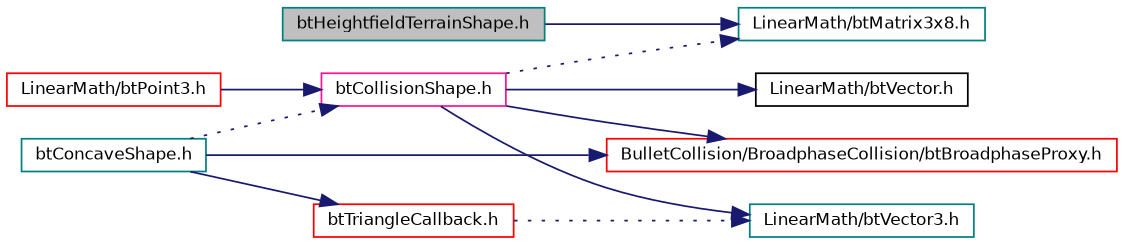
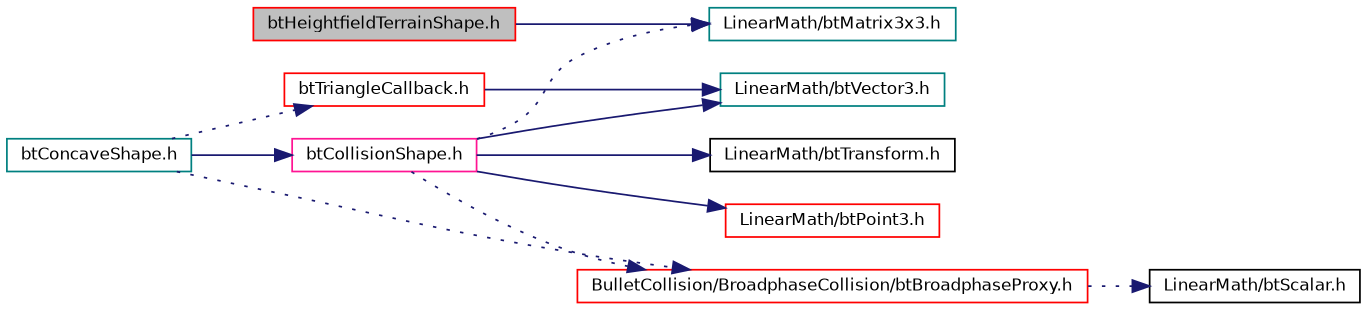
node "btHeightfieldTerrainShape.h": color teal -> red
node "LinearMath/btMatrix3x8.h": label "LinearMath/btMatrix3x8.h" -> "LinearMath/btMatrix3x3.h"
edge "LinearMath/btPoint3.h" -> "btCollisionShape.h": reversed
node "LinearMath/btVector.h": label "LinearMath/btVector.h" -> "LinearMath/btTransform.h"
edge "btCollisionShape.h" -> "BulletCollision/BroadphaseCollision/btBroadphaseProxy.h": style solid -> dotted
edge "btConcaveShape.h" -> "btCollisionShape.h": style dotted -> solid
edge "btConcaveShape.h" -> "BulletCollision/BroadphaseCollision/btBroadphaseProxy.h": style solid -> dotted
edge "btConcaveShape.h" -> "btTriangleCallback.h": style solid -> dotted
edge "btTriangleCallback.h" -> "LinearMath/btVector3.h": style dotted -> solid
node "LinearMath/btScalar.h": added
